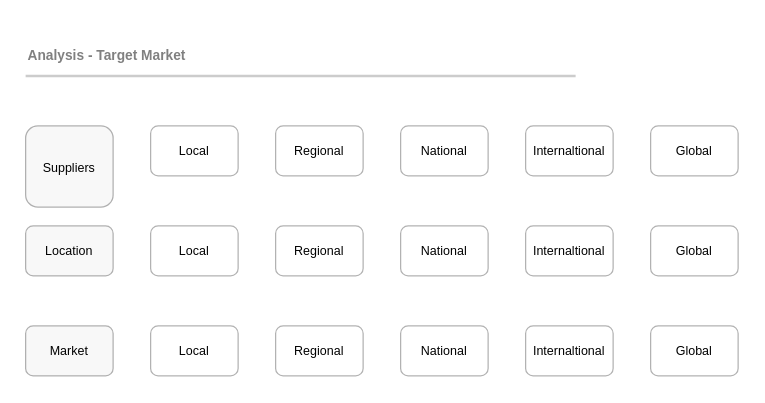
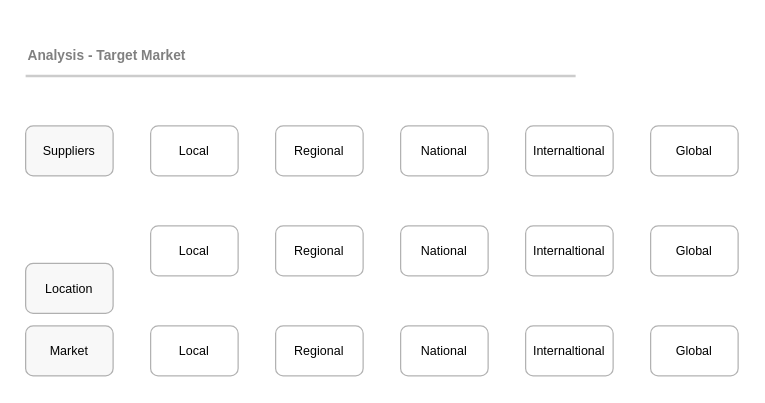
node "Suppliers": size 88x81 -> 88x50
node "Location": moved (69, 251) -> (69, 288)
